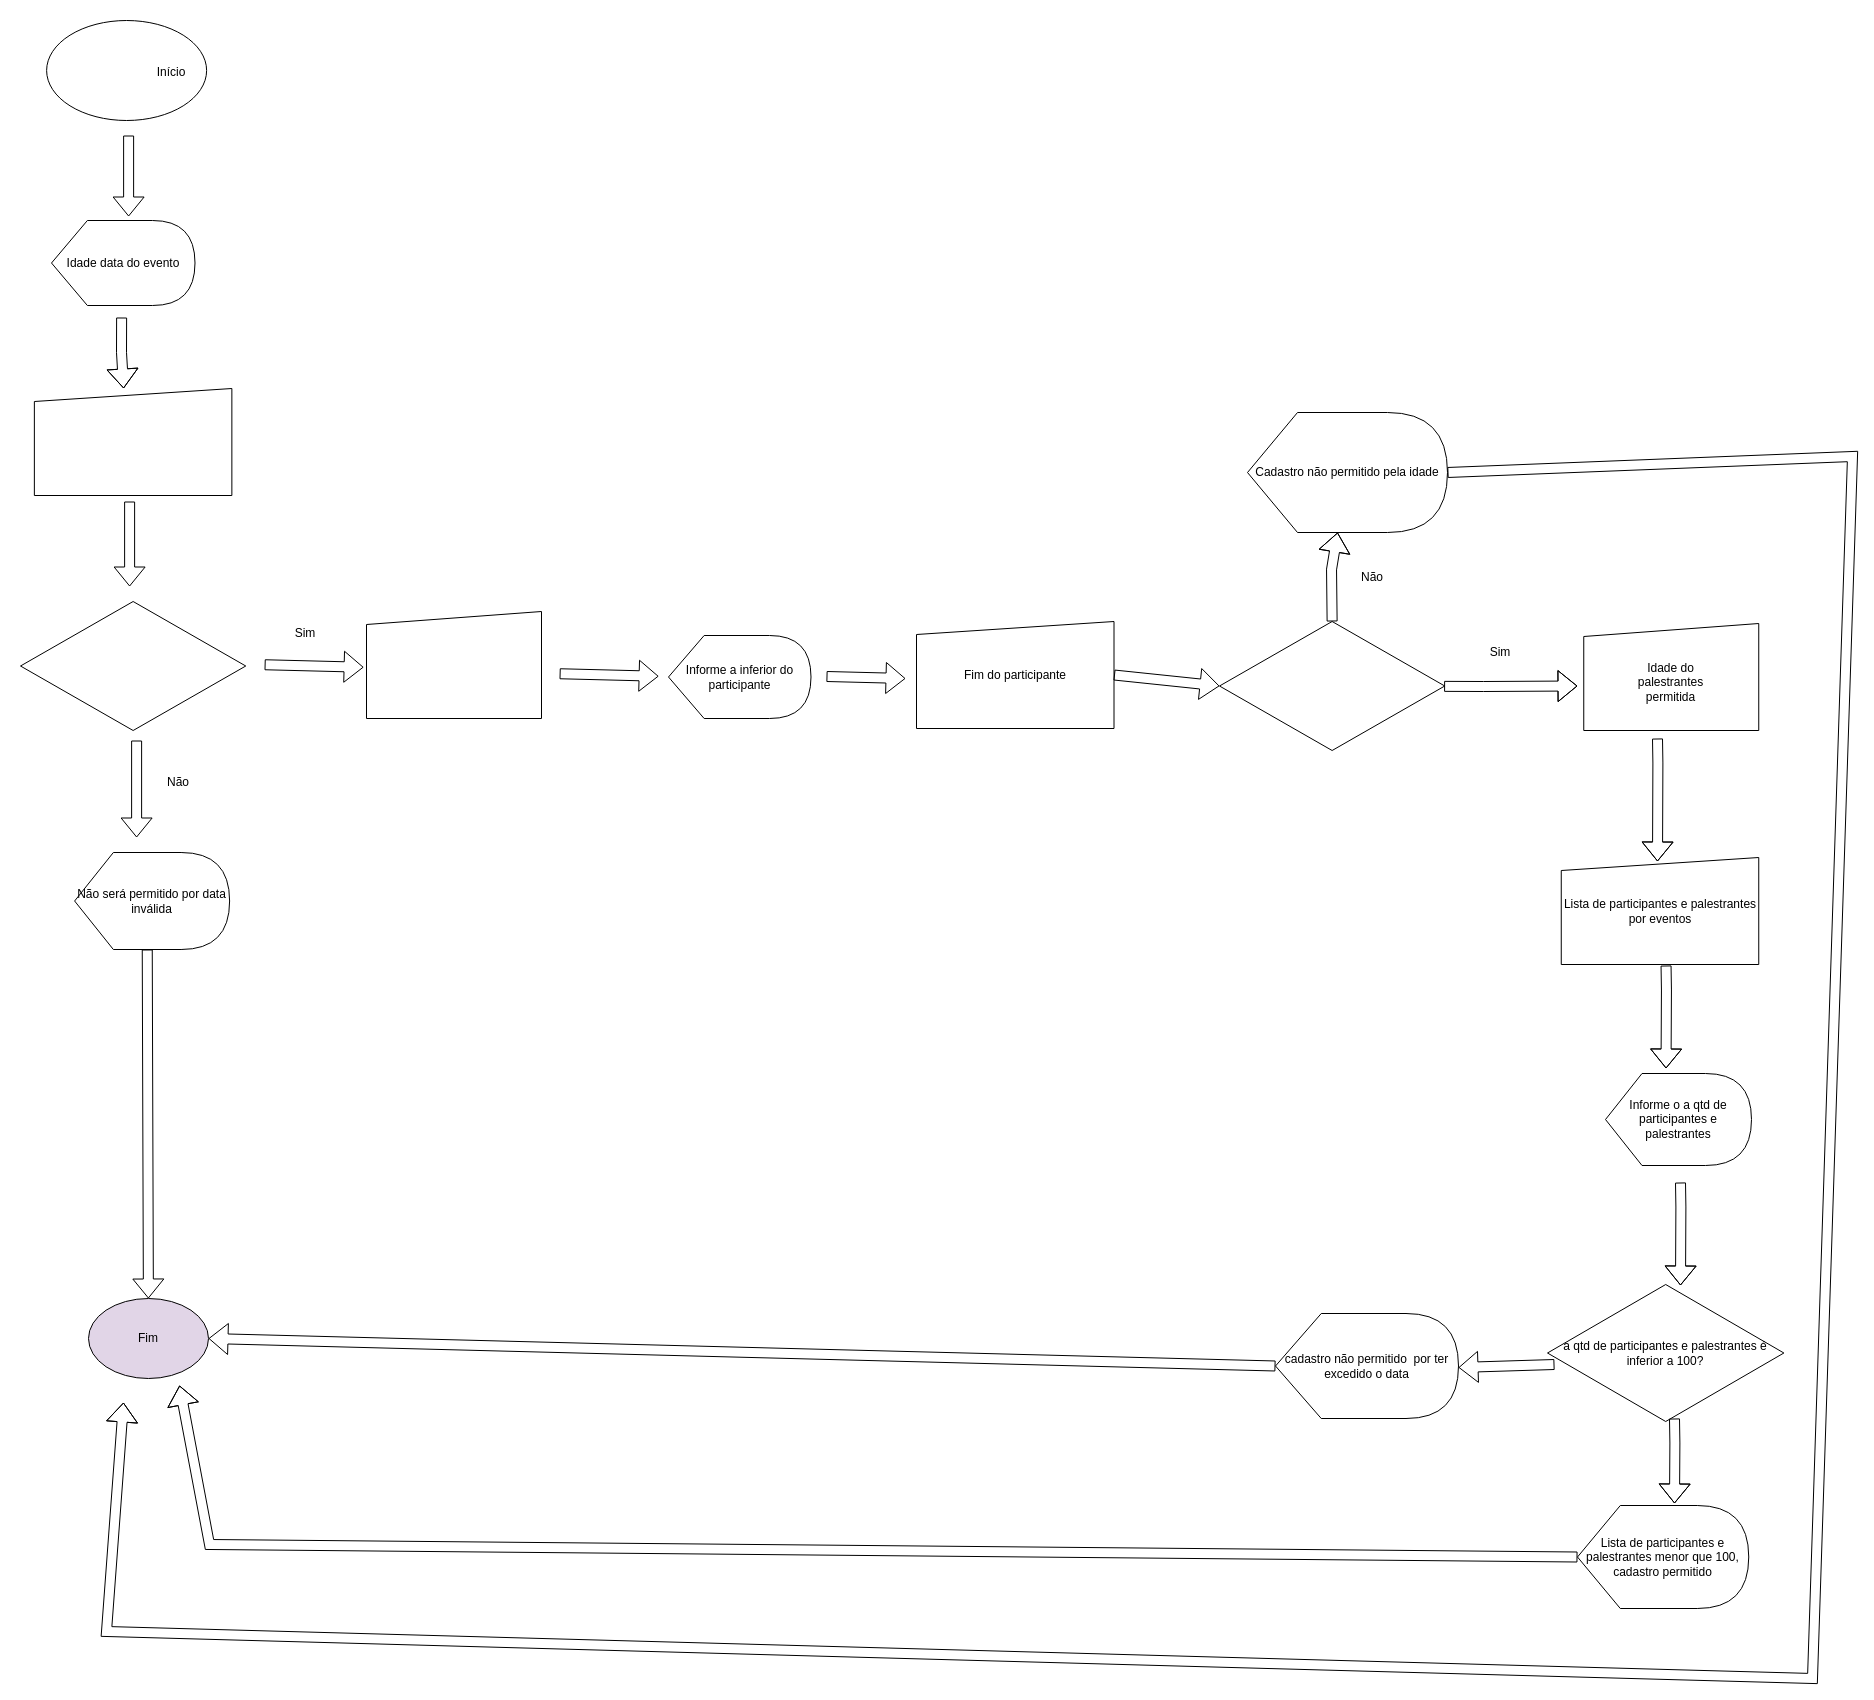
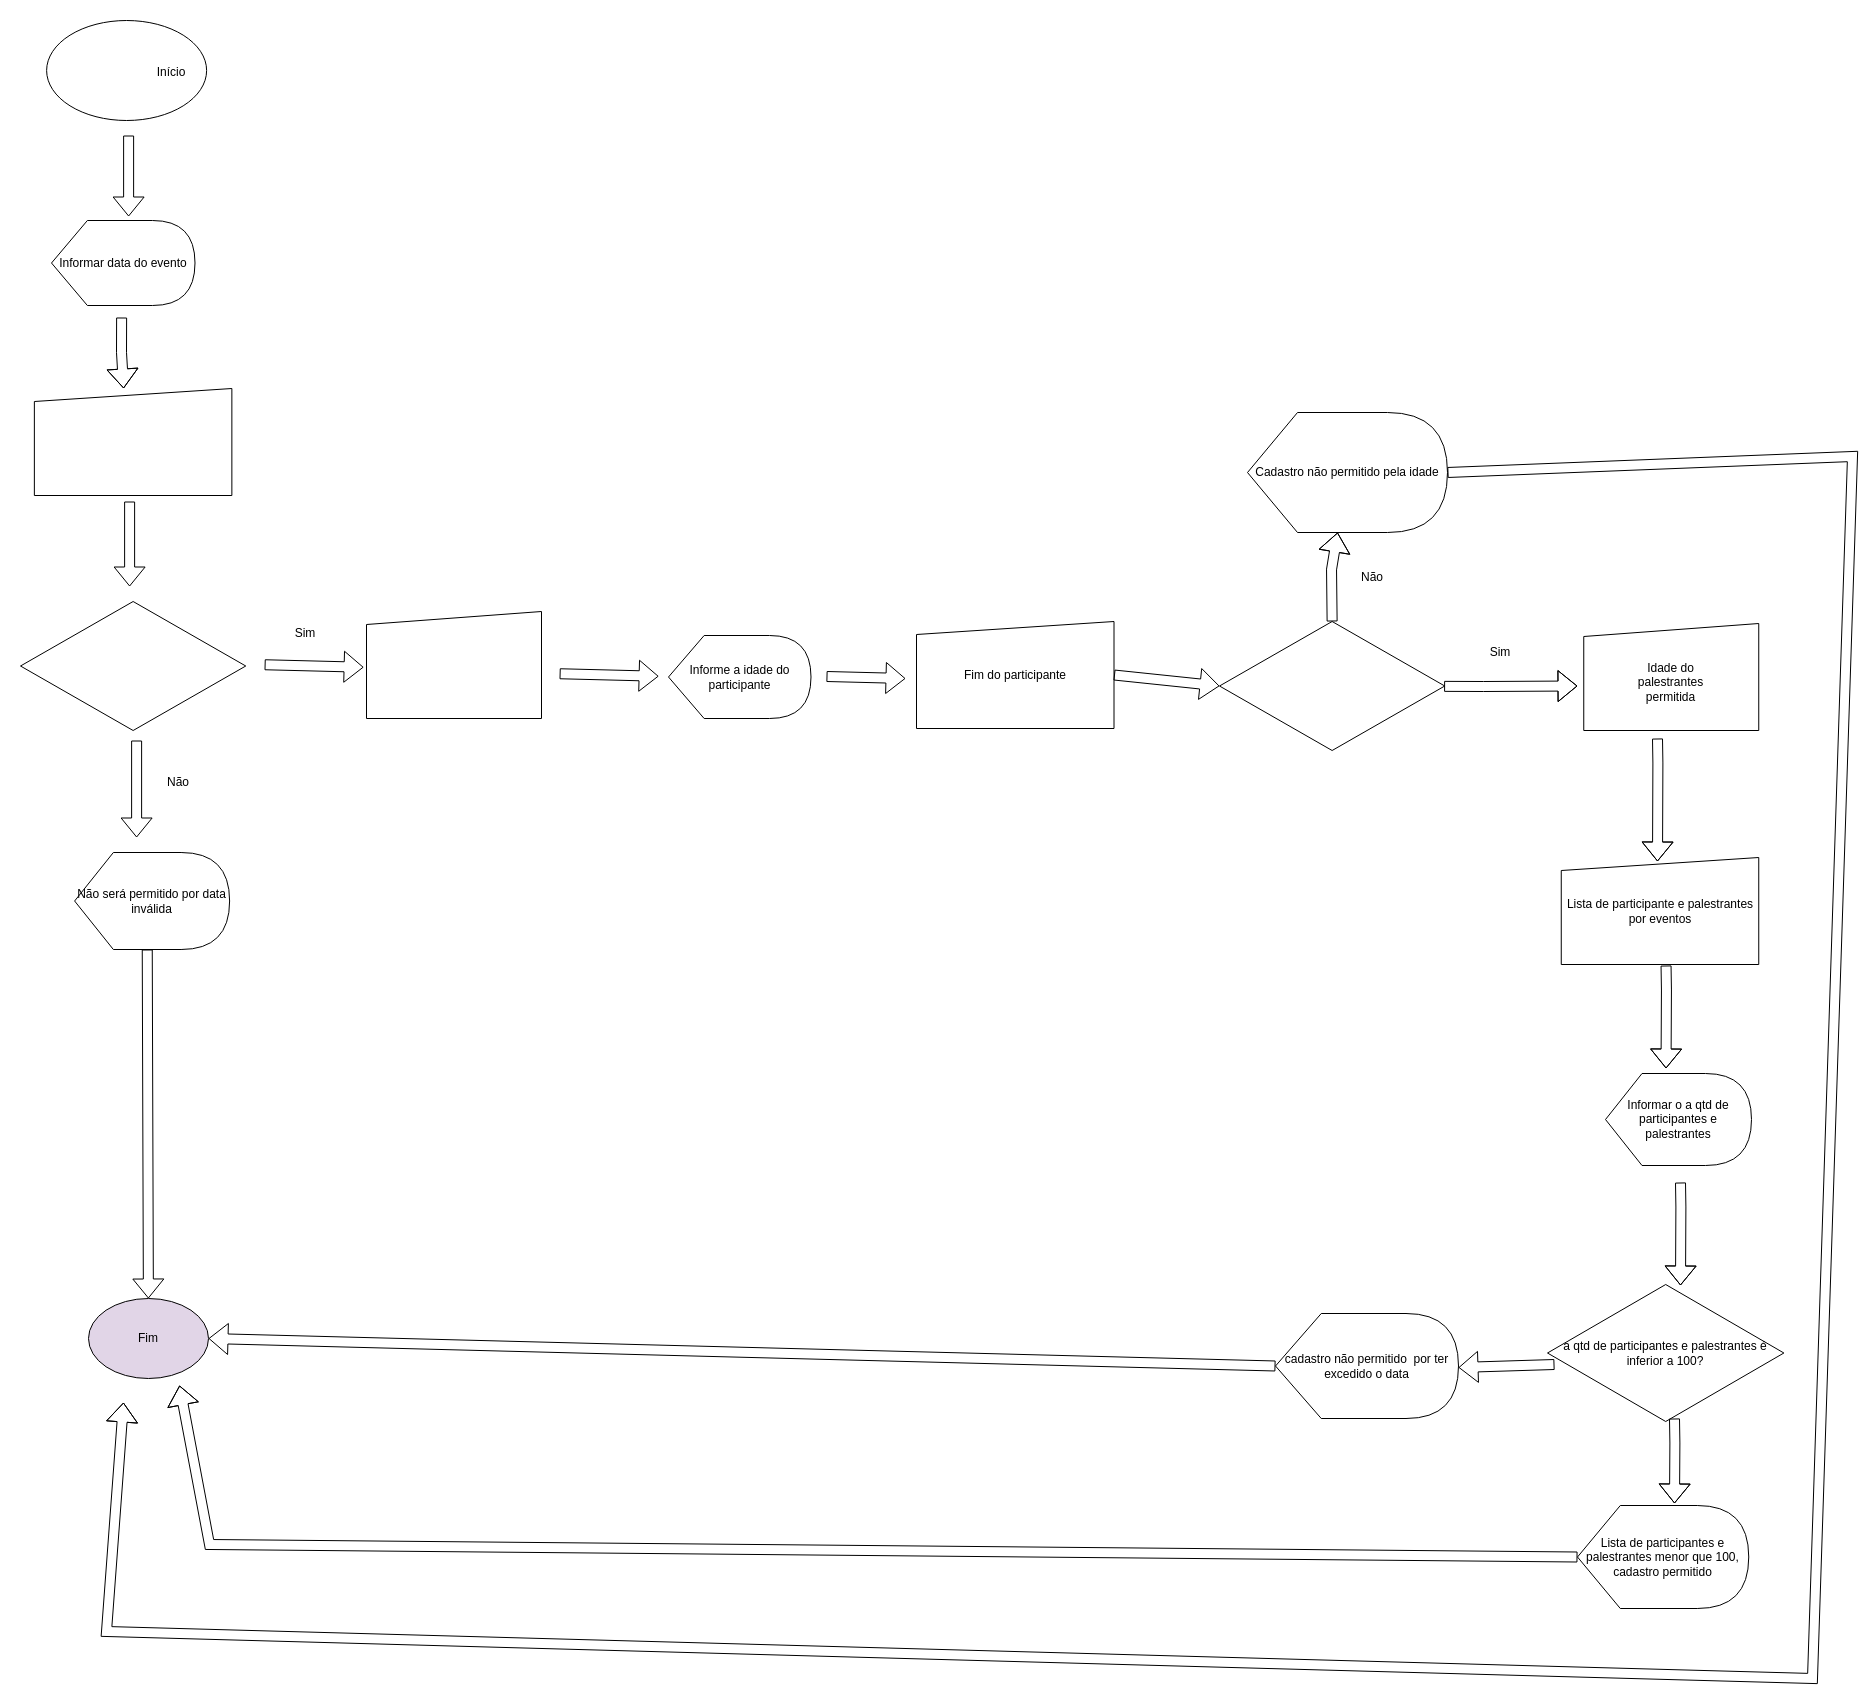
node "Idade data do evento": label "Idade data do evento" -> "Informar data do evento"
node "Informe a inferior do participante": label "Informe a inferior do participante" -> "Informe a idade do participante"
node "Lista de participantes e palestrantes por eventos": label "Lista de participantes e palestrantes por eventos" -> "Lista de participante e palestrantes por eventos"
node "Informe o a qtd de participantes e palestrantes": label "Informe o a qtd de participantes e palestrantes" -> "Informar o a qtd de participantes e palestrantes"
